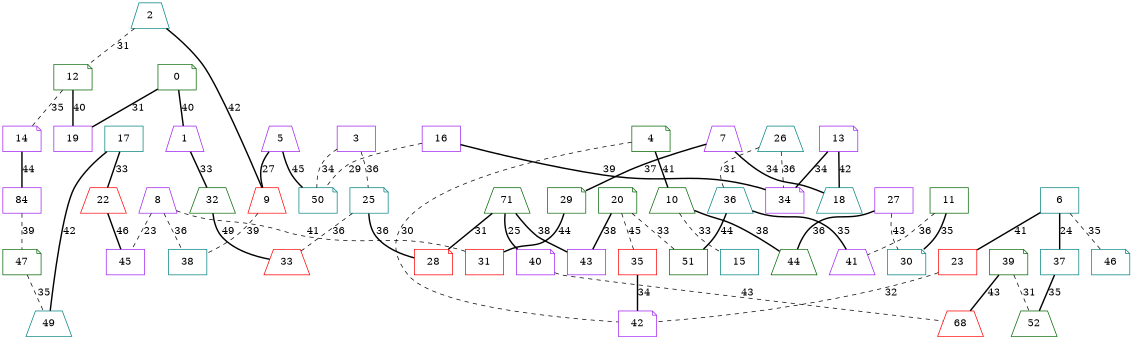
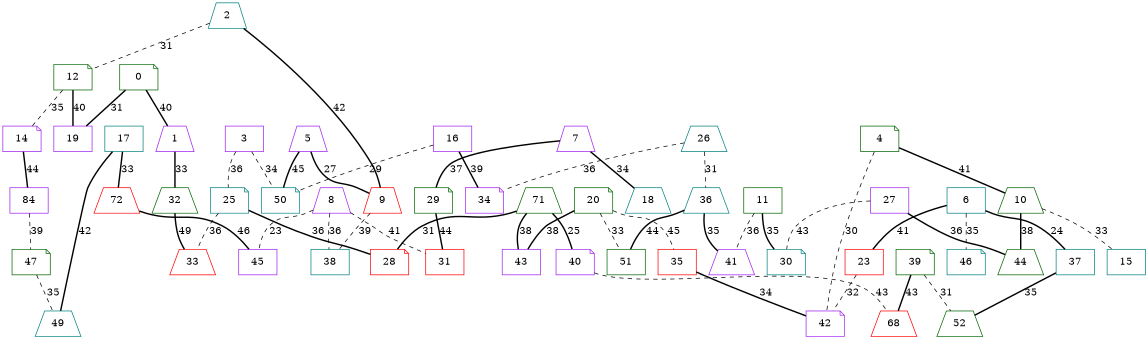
node "13": removed
node "22": label "22" -> "72"
